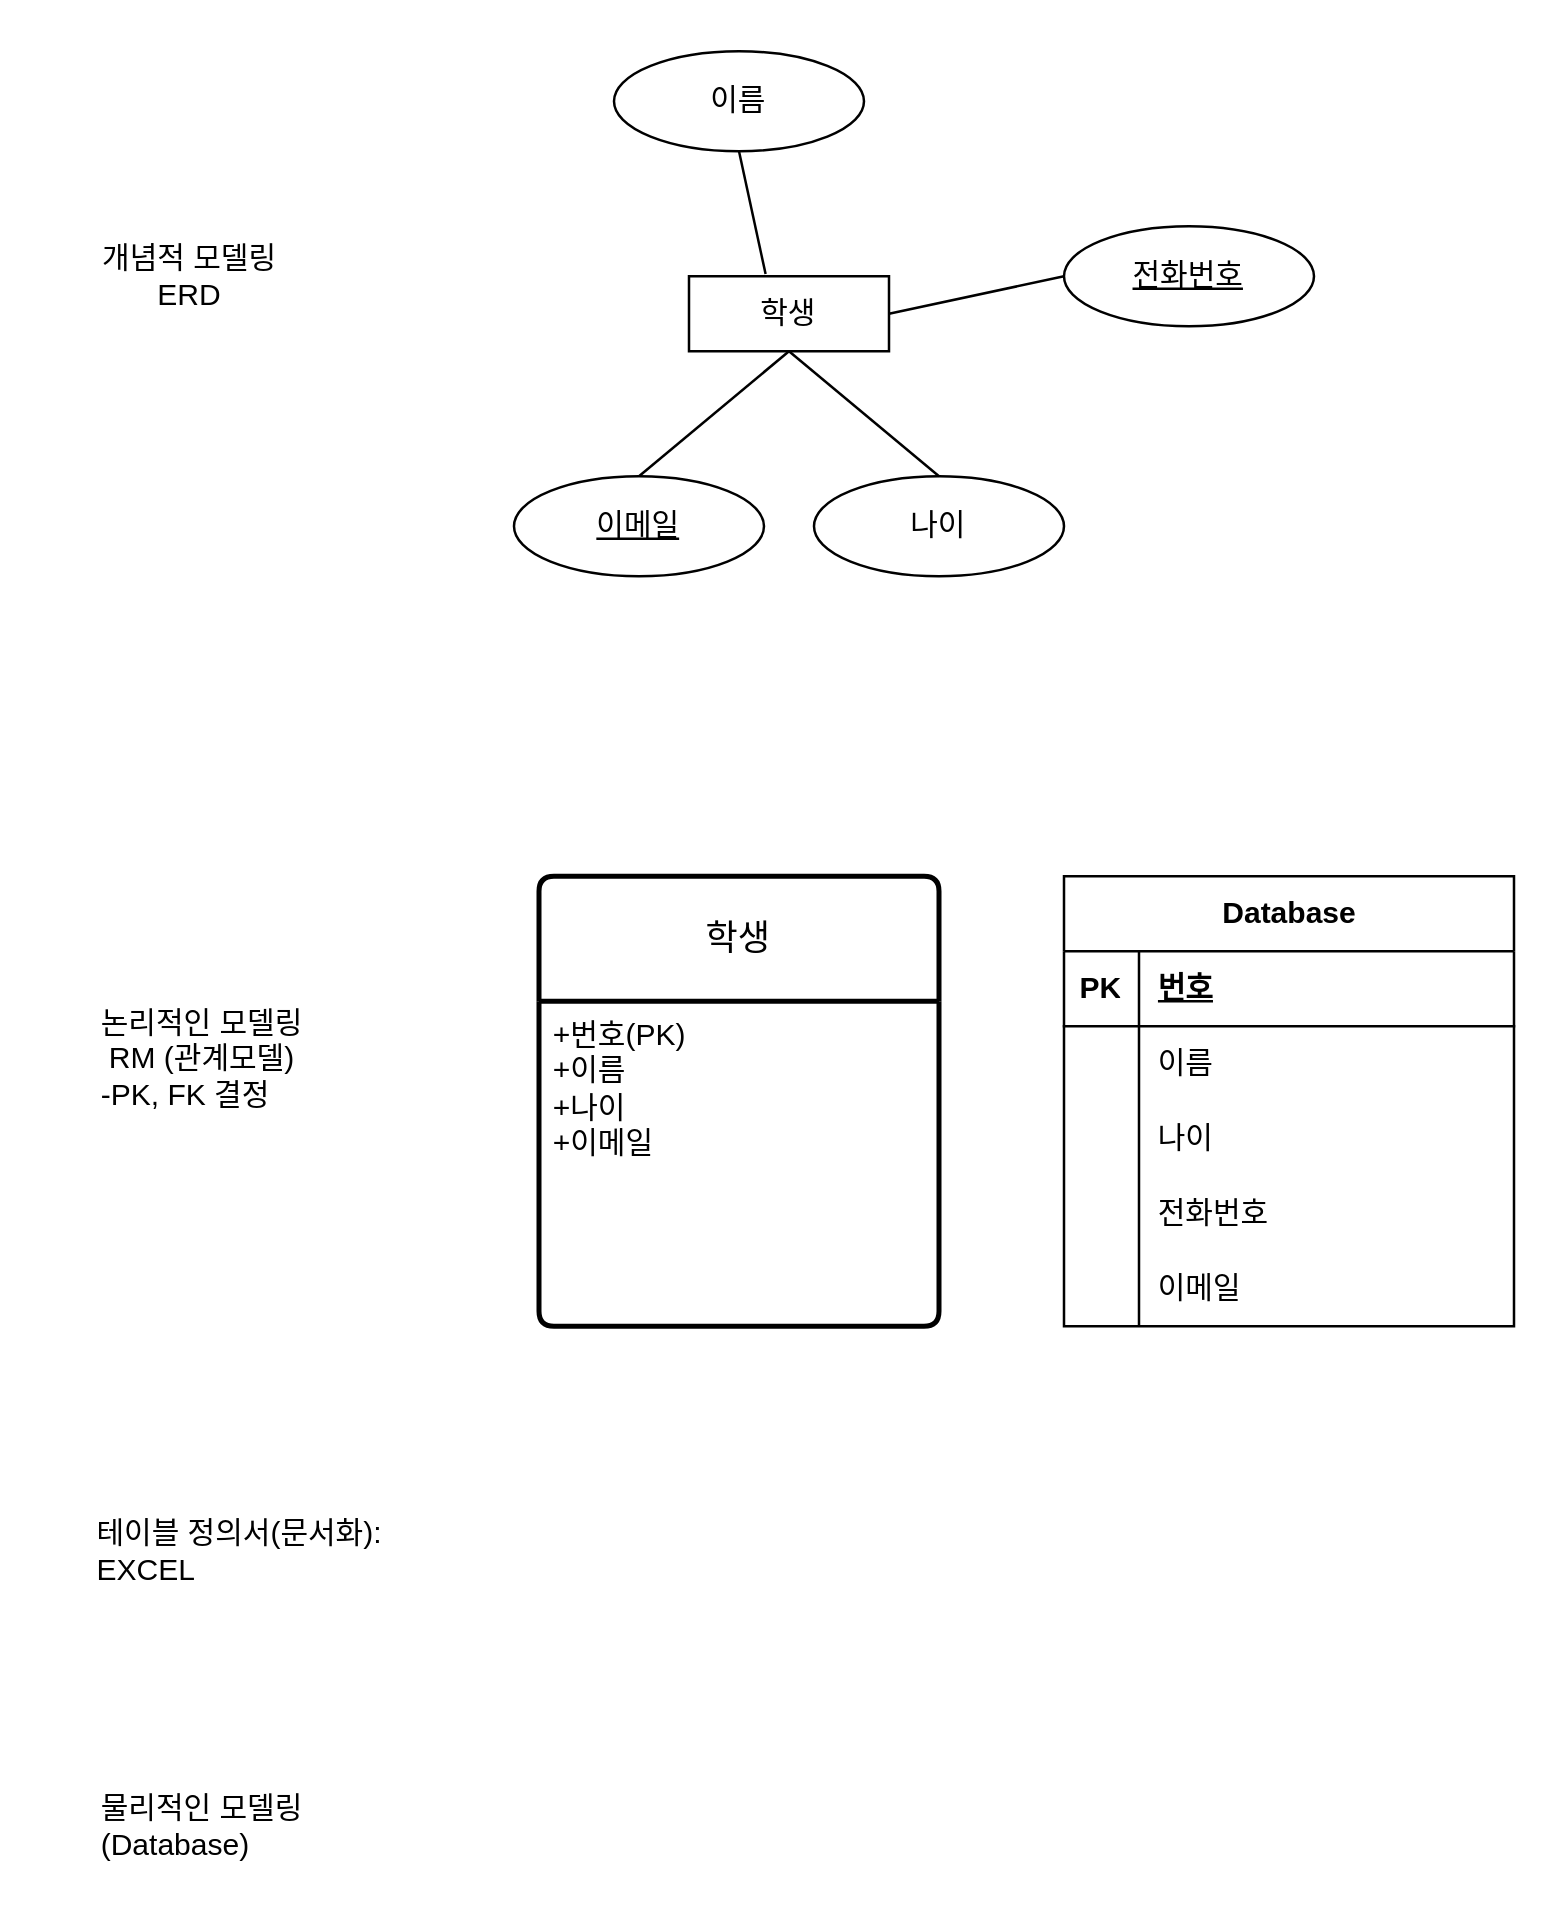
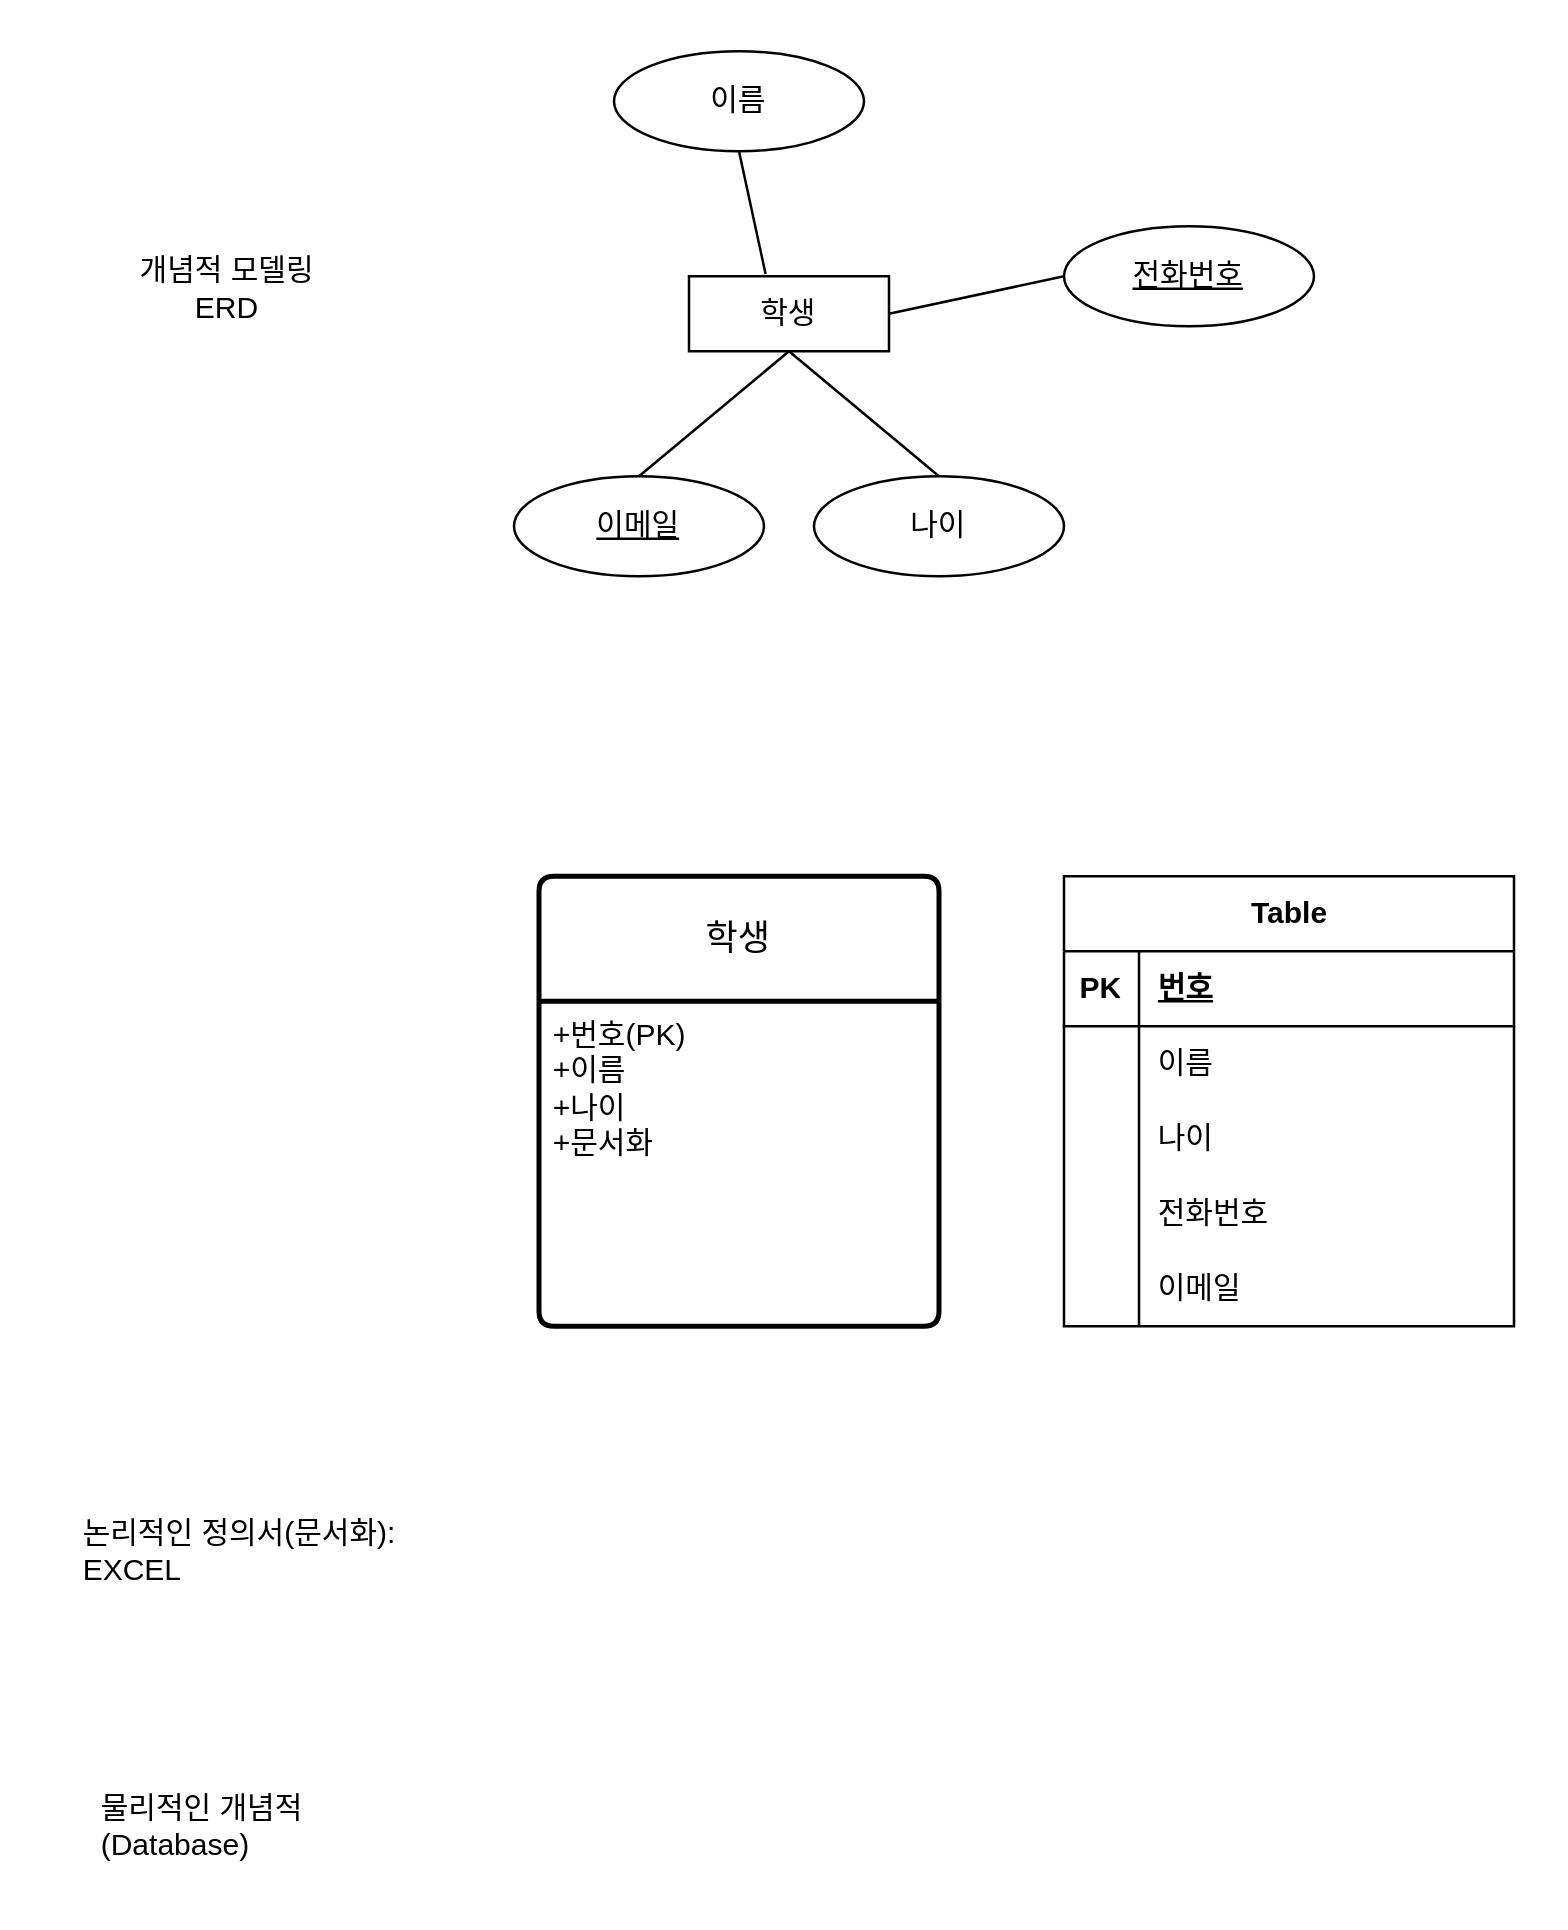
node "개념적 모델링 ERD": moved (189, 276) -> (226, 289)
node "Database": label "Database" -> "Table"
node "논리적인 모델링 RM (관계모델) -PK, FK 결정": removed
node "+번호(PK) +이름 +나이 +이메일": label "+번호(PK) +이름 +나이 +이메일" -> "+번호(PK) +이름 +나이 +문서화"
node "테이블 정의서(문서화): EXCEL": label "테이블 정의서(문서화): EXCEL" -> "논리적인 정의서(문서화): EXCEL"
node "물리적인 모델링 (Database)": label "물리적인 모델링 (Database)" -> "물리적인 개념적 (Database)"
